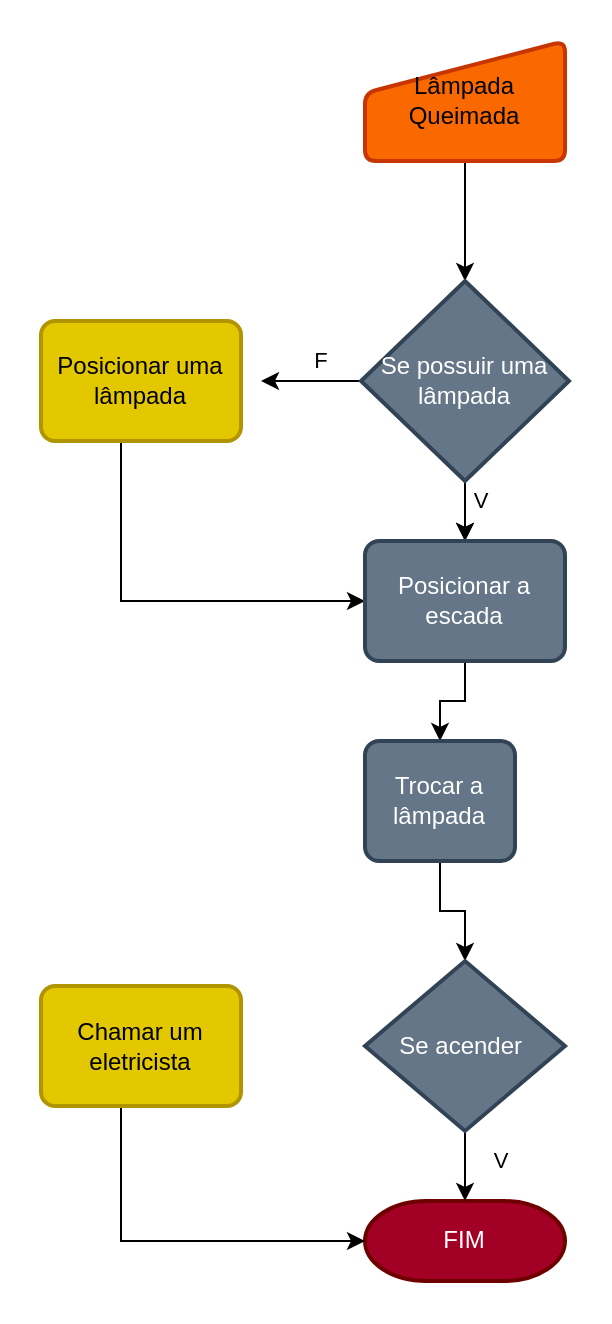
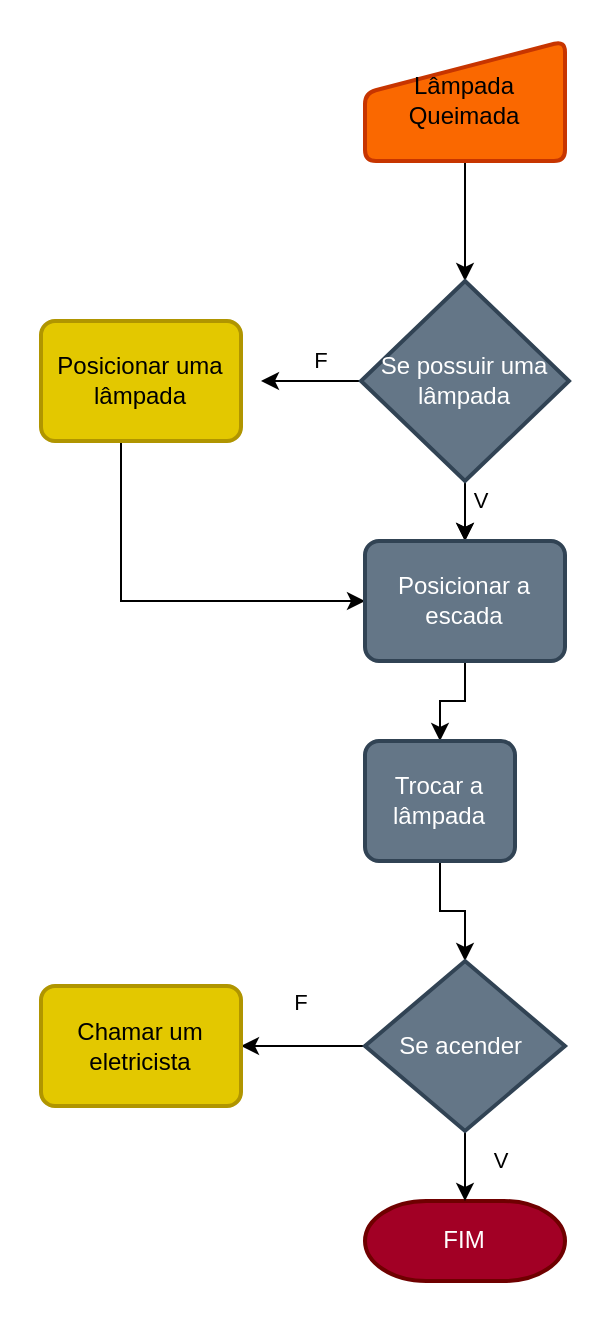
edge "Se acender" -> "Chamar um eletricista": added, label "F"
edge "Chamar um eletricista" -> "FIM": removed
